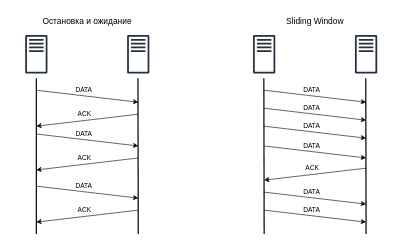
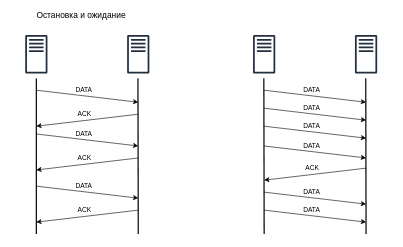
node "Остановка и ожидание": moved (87, 21) -> (81, 15)
node "Sliding Window": removed
